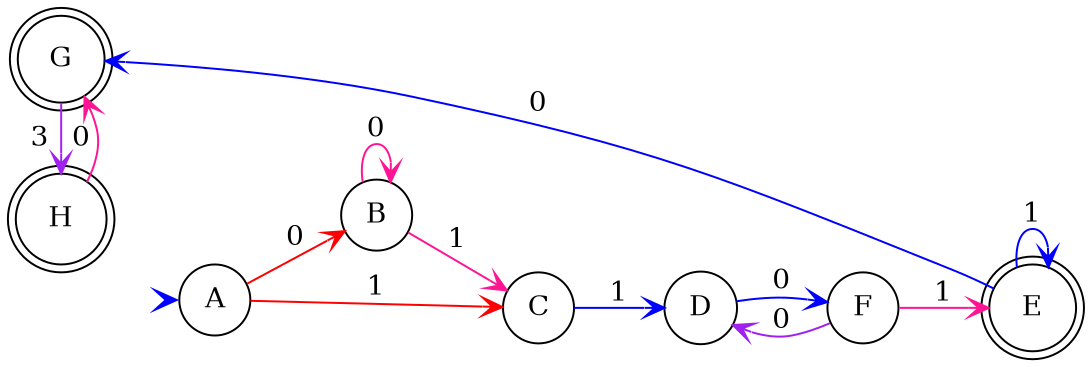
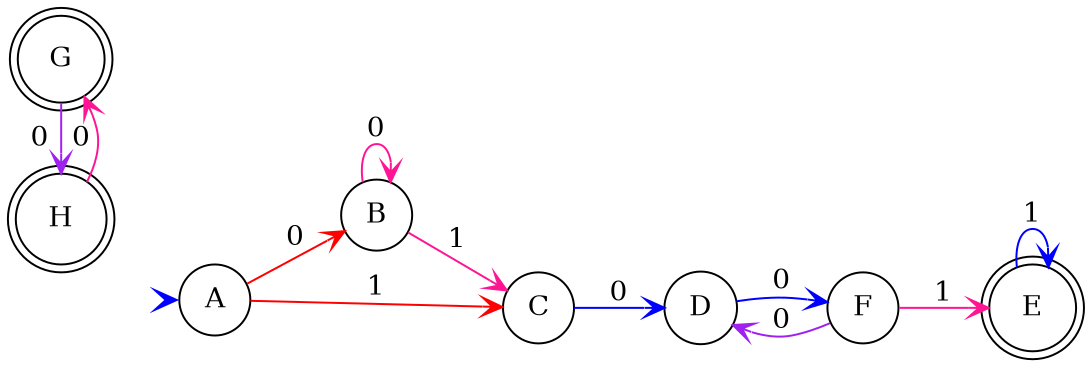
edge "E" -> "G": removed, label "0"
edge "G" -> "H": label "3" -> "0"
edge "C" -> "D": label "1" -> "0"
